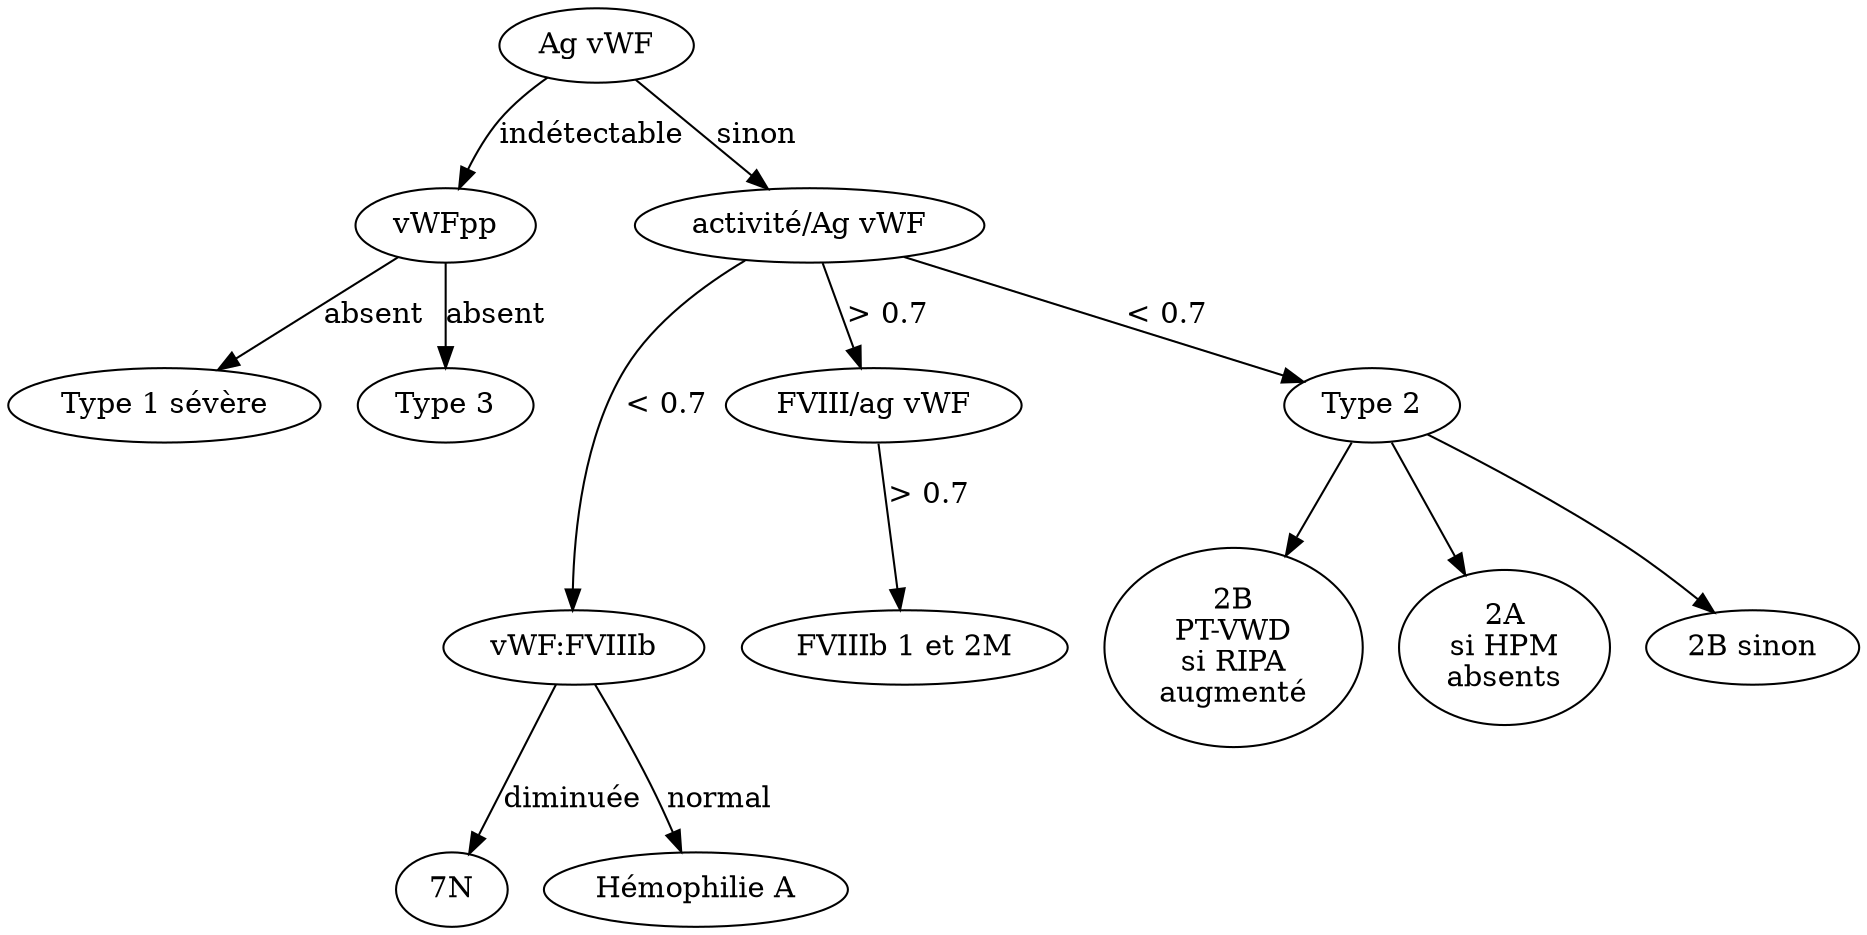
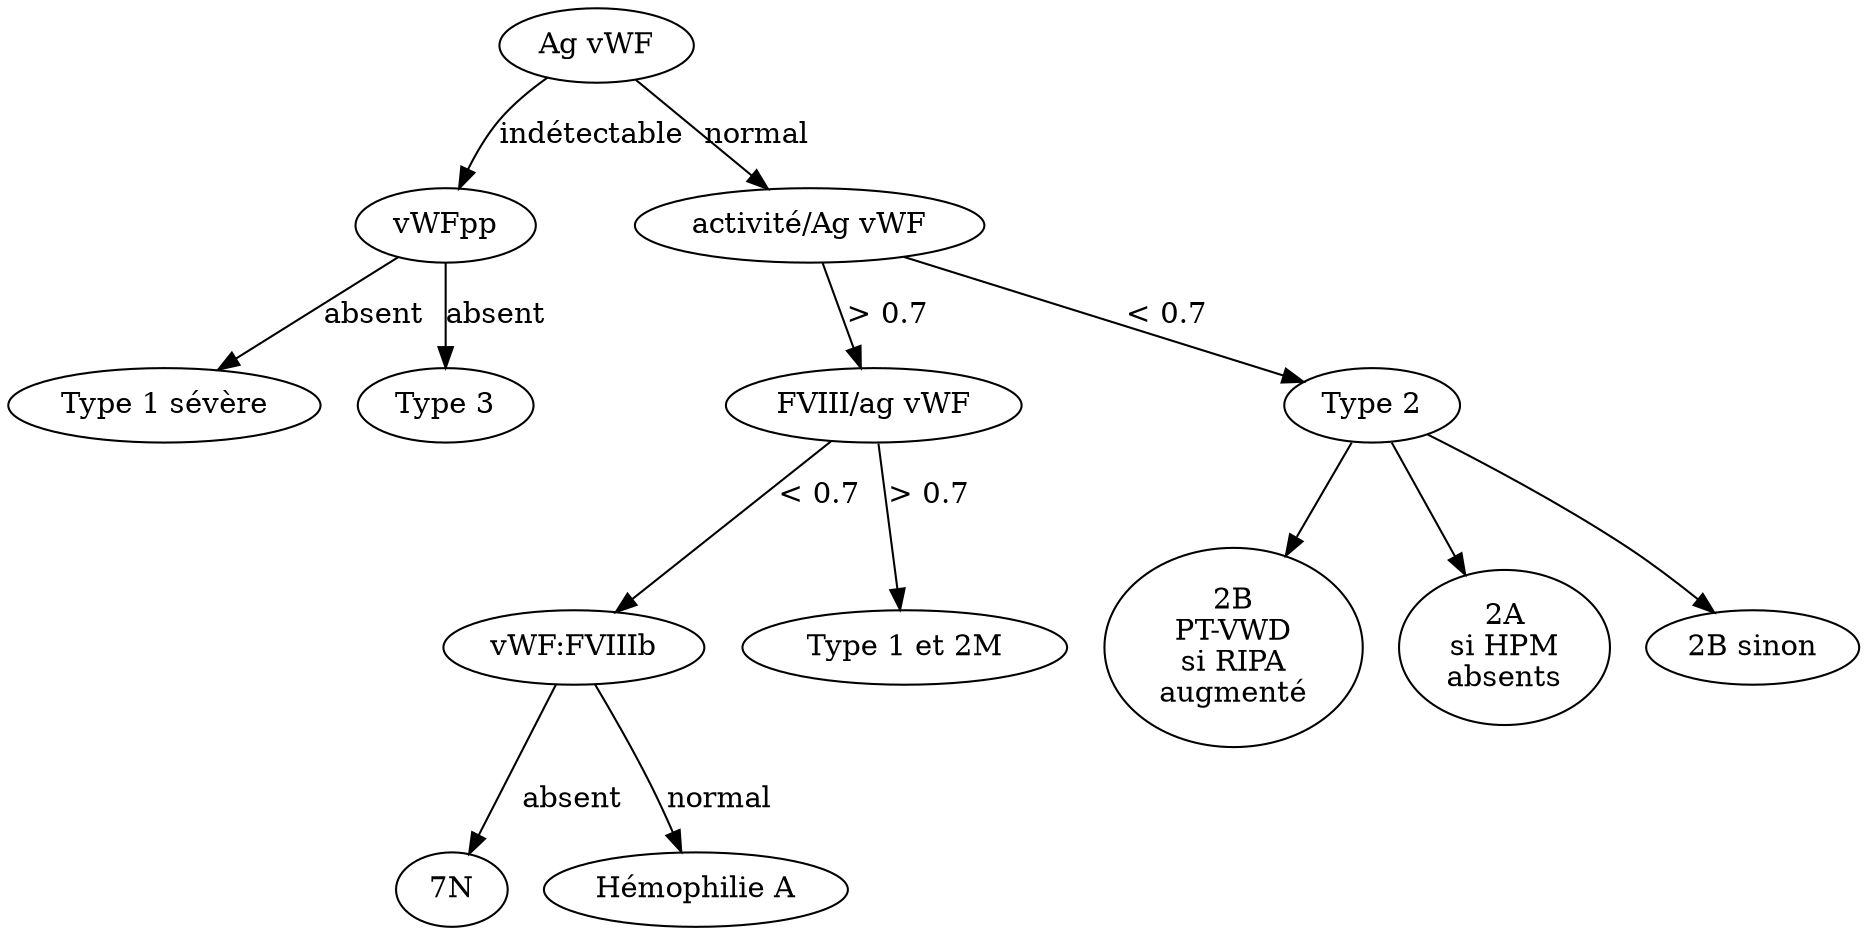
edge "Ag vWF" -> "activité/Ag vWF": label "sinon" -> "normal"
edge "activité/Ag vWF" -> "vWF:FVIIIb": now "FVIII/ag vWF" -> "vWF:FVIIIb"
node "FVIIIb 1 et 2M": label "FVIIIb 1 et 2M" -> "Type 1 et 2M"
edge "vWF:FVIIIb" -> "7N": label "diminuée" -> "absent"
